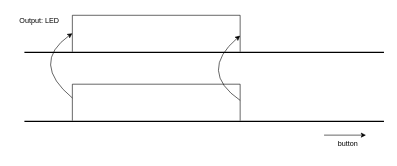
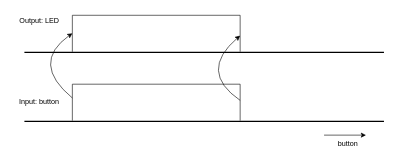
node "Input: button": added
